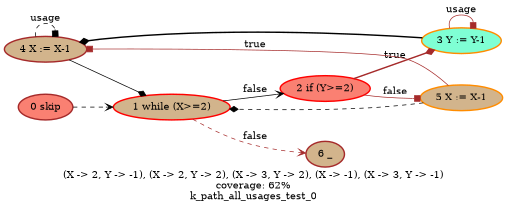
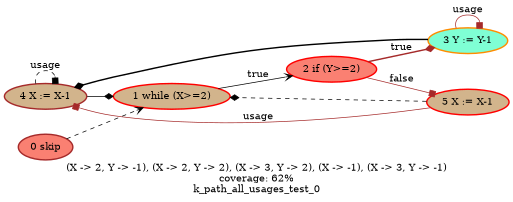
edge "5 X := X-1" -> "4 X := X-1": label "true" -> "usage"
edge "1 while (X>=2)" -> "2 if (Y>=2)": label "false" -> "true"
node "5 X := X-1": color darkorange -> red
node "6 _": removed
